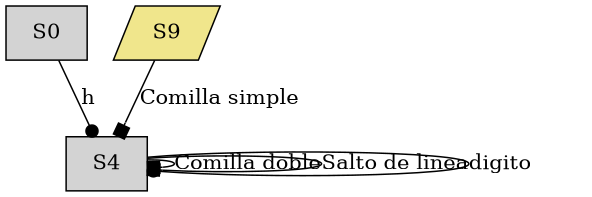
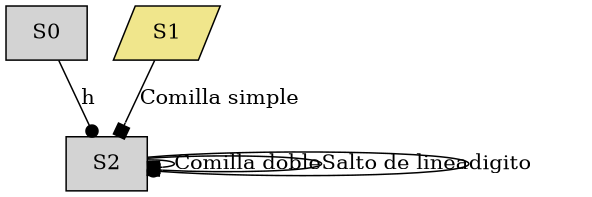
node "S9": label "S9" -> "S1"
node "S4": label "S4" -> "S2"
